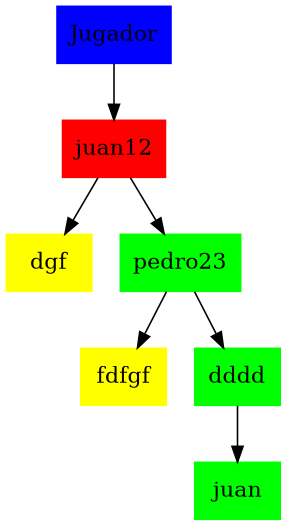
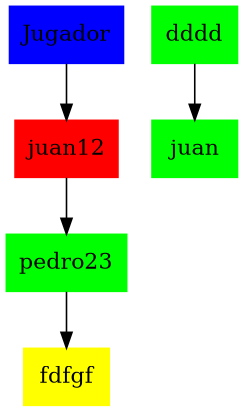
node "dgf": removed
edge "pedro23" -> "dddd": removed
